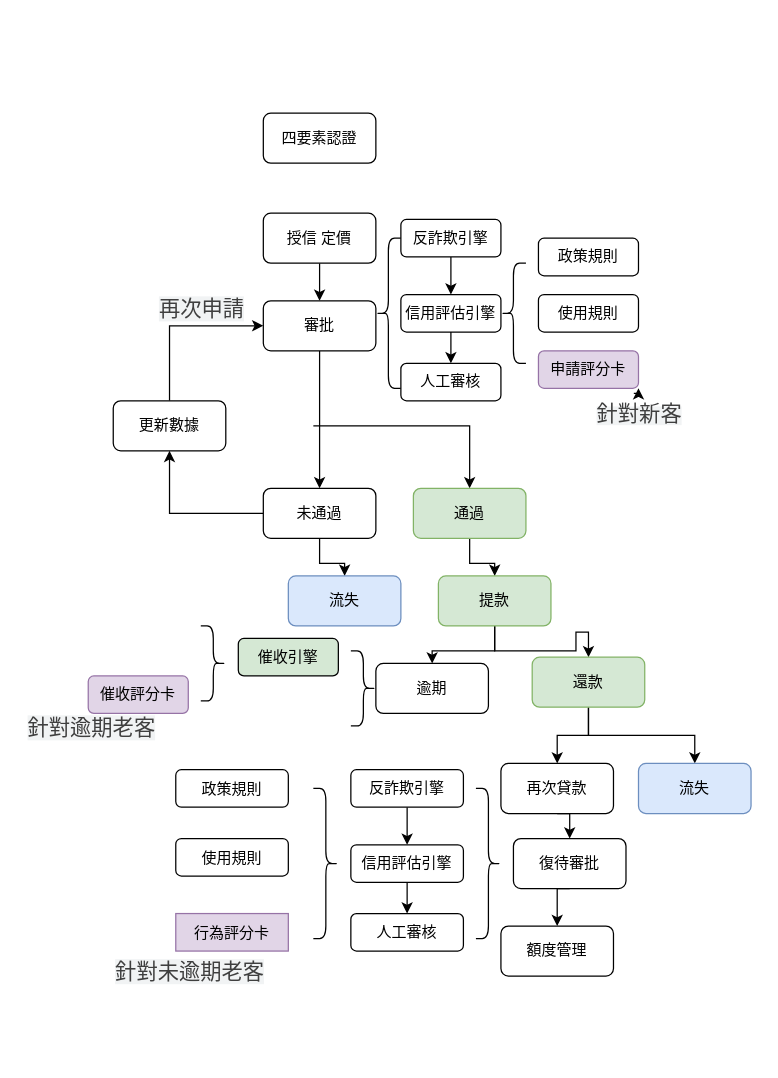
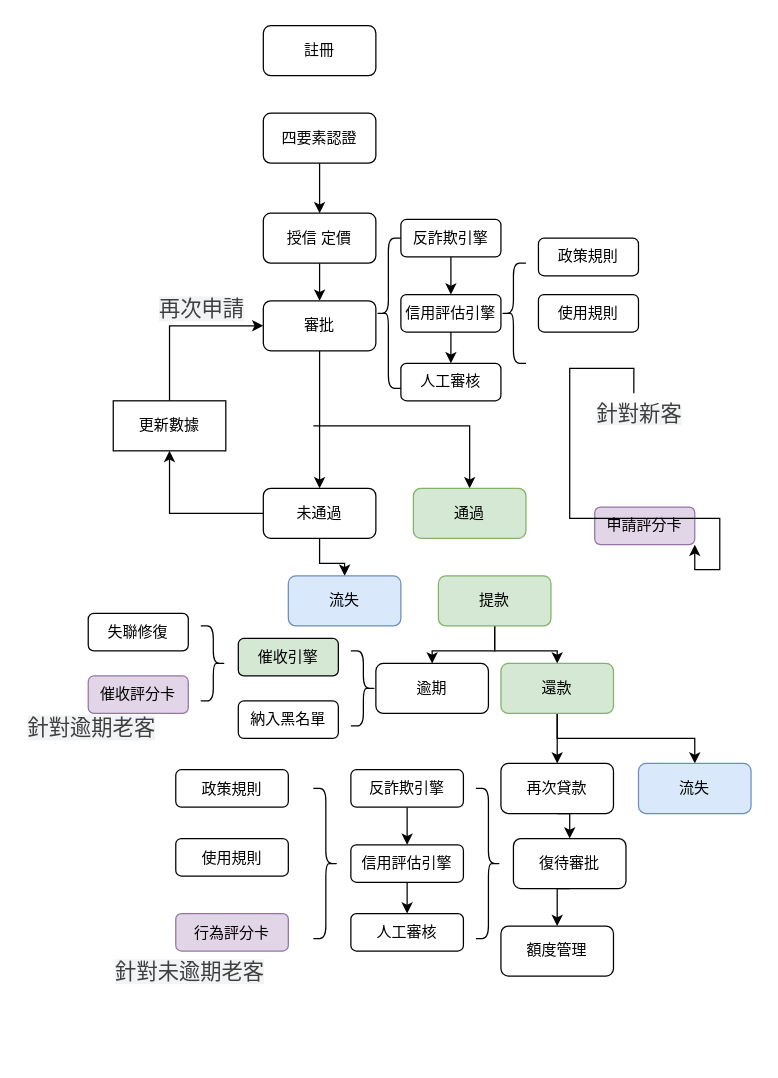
node "註冊": added
edge "四要素認證" -> "授信 定價": added
node "申請評分卡": moved (588, 369) -> (644, 526)
node "更新數據": shape rounded rectangle -> rectangle
edge "通過" -> "提款": removed
node "失聯修復": added
node "還款": moved (588, 682) -> (557, 688)
node "納入黑名單": added
node "行為評分卡": shape rectangle -> rounded rectangle
